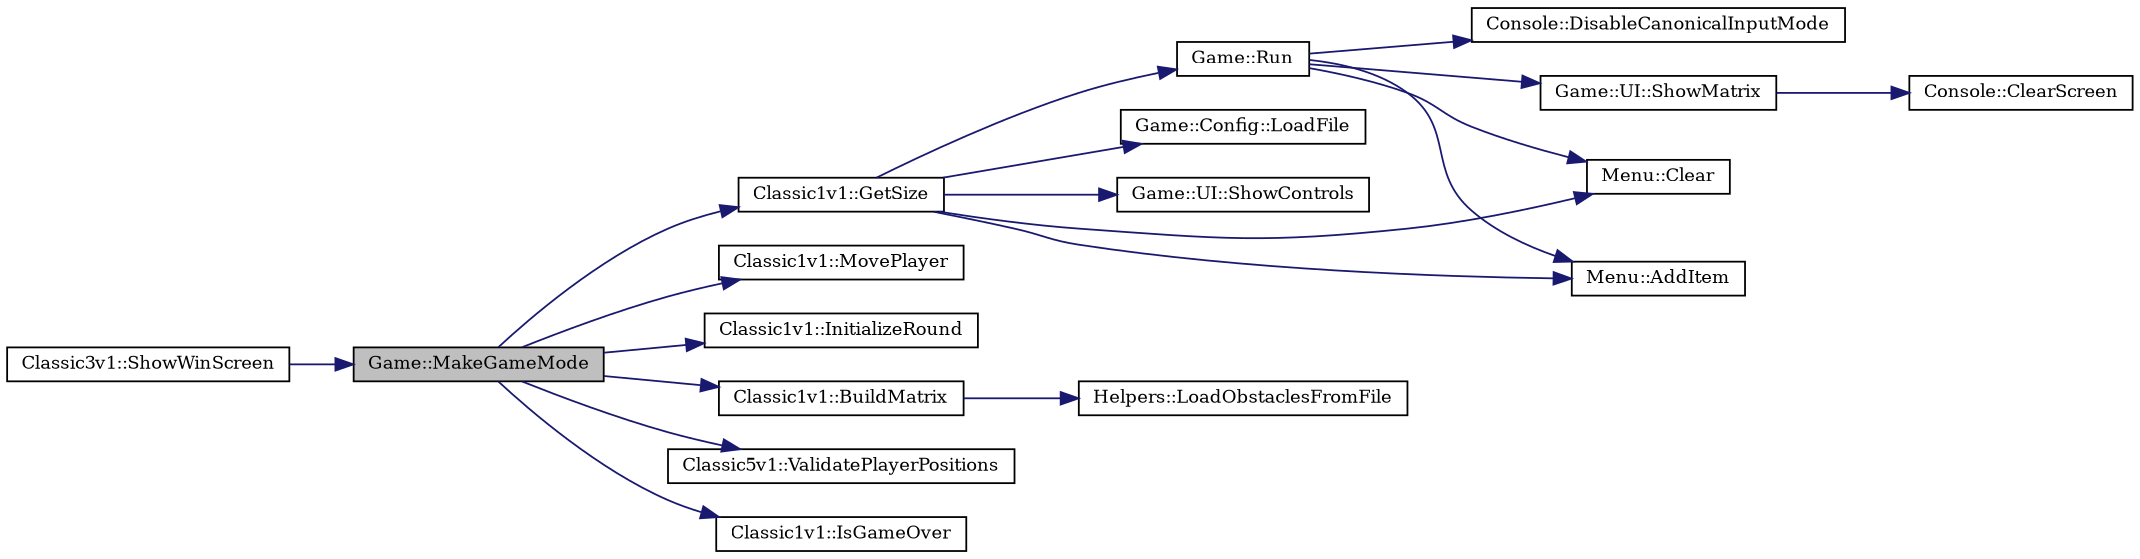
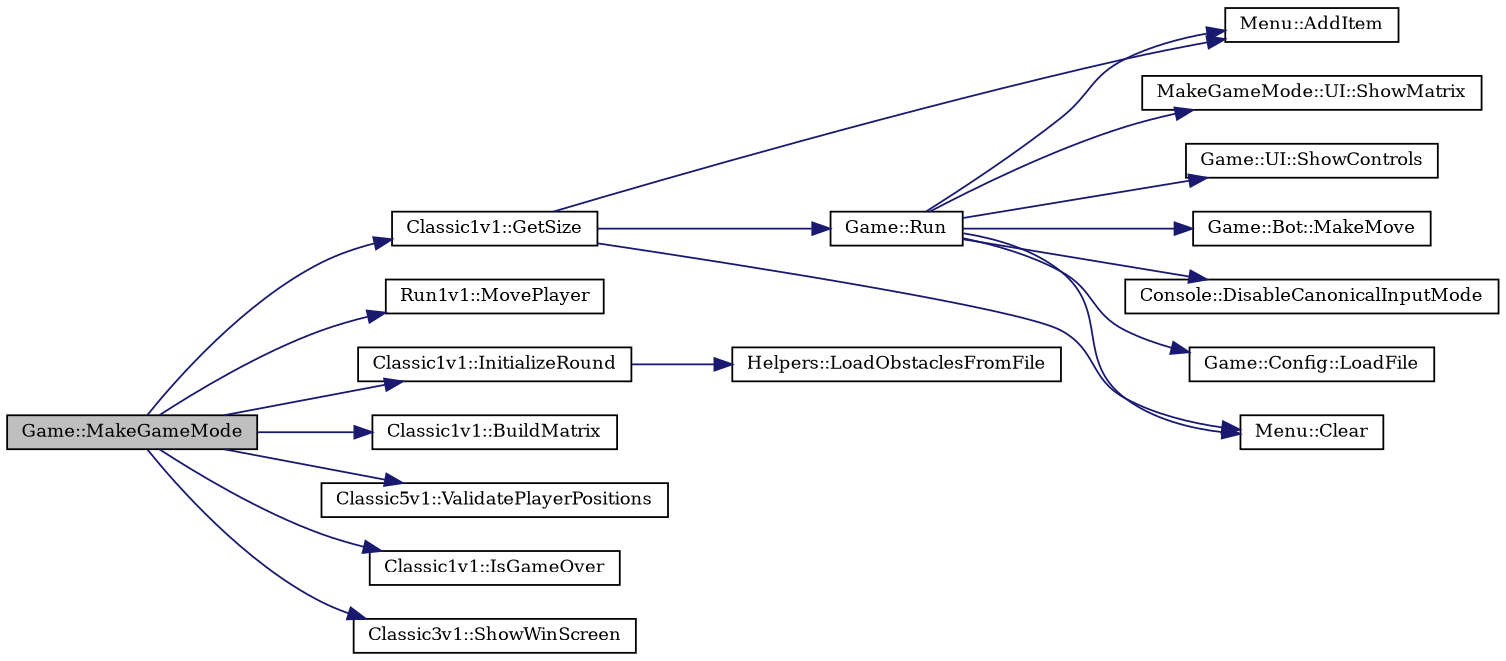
node "Game::UI::ShowMatrix": label "Game::UI::ShowMatrix" -> "MakeGameMode::UI::ShowMatrix"
node "Console::ClearScreen": removed
edge "Classic1v1::GetSize" -> "Game::Config::LoadFile": now "Game::Run" -> "Game::Config::LoadFile"
edge "Classic1v1::GetSize" -> "Game::UI::ShowControls": now "Game::Run" -> "Game::UI::ShowControls"
node "Game::Bot::MakeMove": added
node "Classic1v1::MovePlayer": label "Classic1v1::MovePlayer" -> "Run1v1::MovePlayer"
edge "Classic3v1::ShowWinScreen" -> "Game::MakeGameMode": reversed
edge "Classic1v1::BuildMatrix" -> "Helpers::LoadObstaclesFromFile": now "Classic1v1::InitializeRound" -> "Helpers::LoadObstaclesFromFile"
